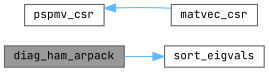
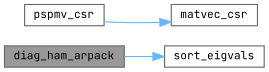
edge "matvec_csr" -> "pspmv_csr": reversed
